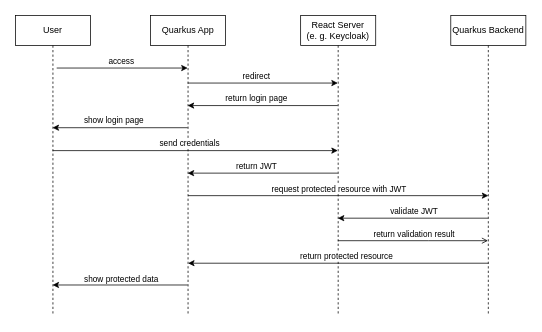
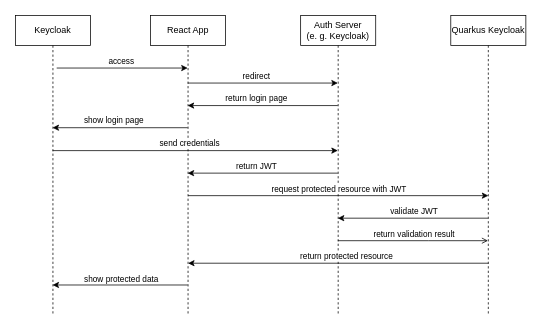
node "User": label "User" -> "Keycloak"
node "Quarkus App": label "Quarkus App" -> "React App"
node "React Server (e. g. Keycloak)": label "React Server (e. g. Keycloak)" -> "Auth Server (e. g. Keycloak)"
node "Quarkus Backend": label "Quarkus Backend" -> "Quarkus Keycloak"
